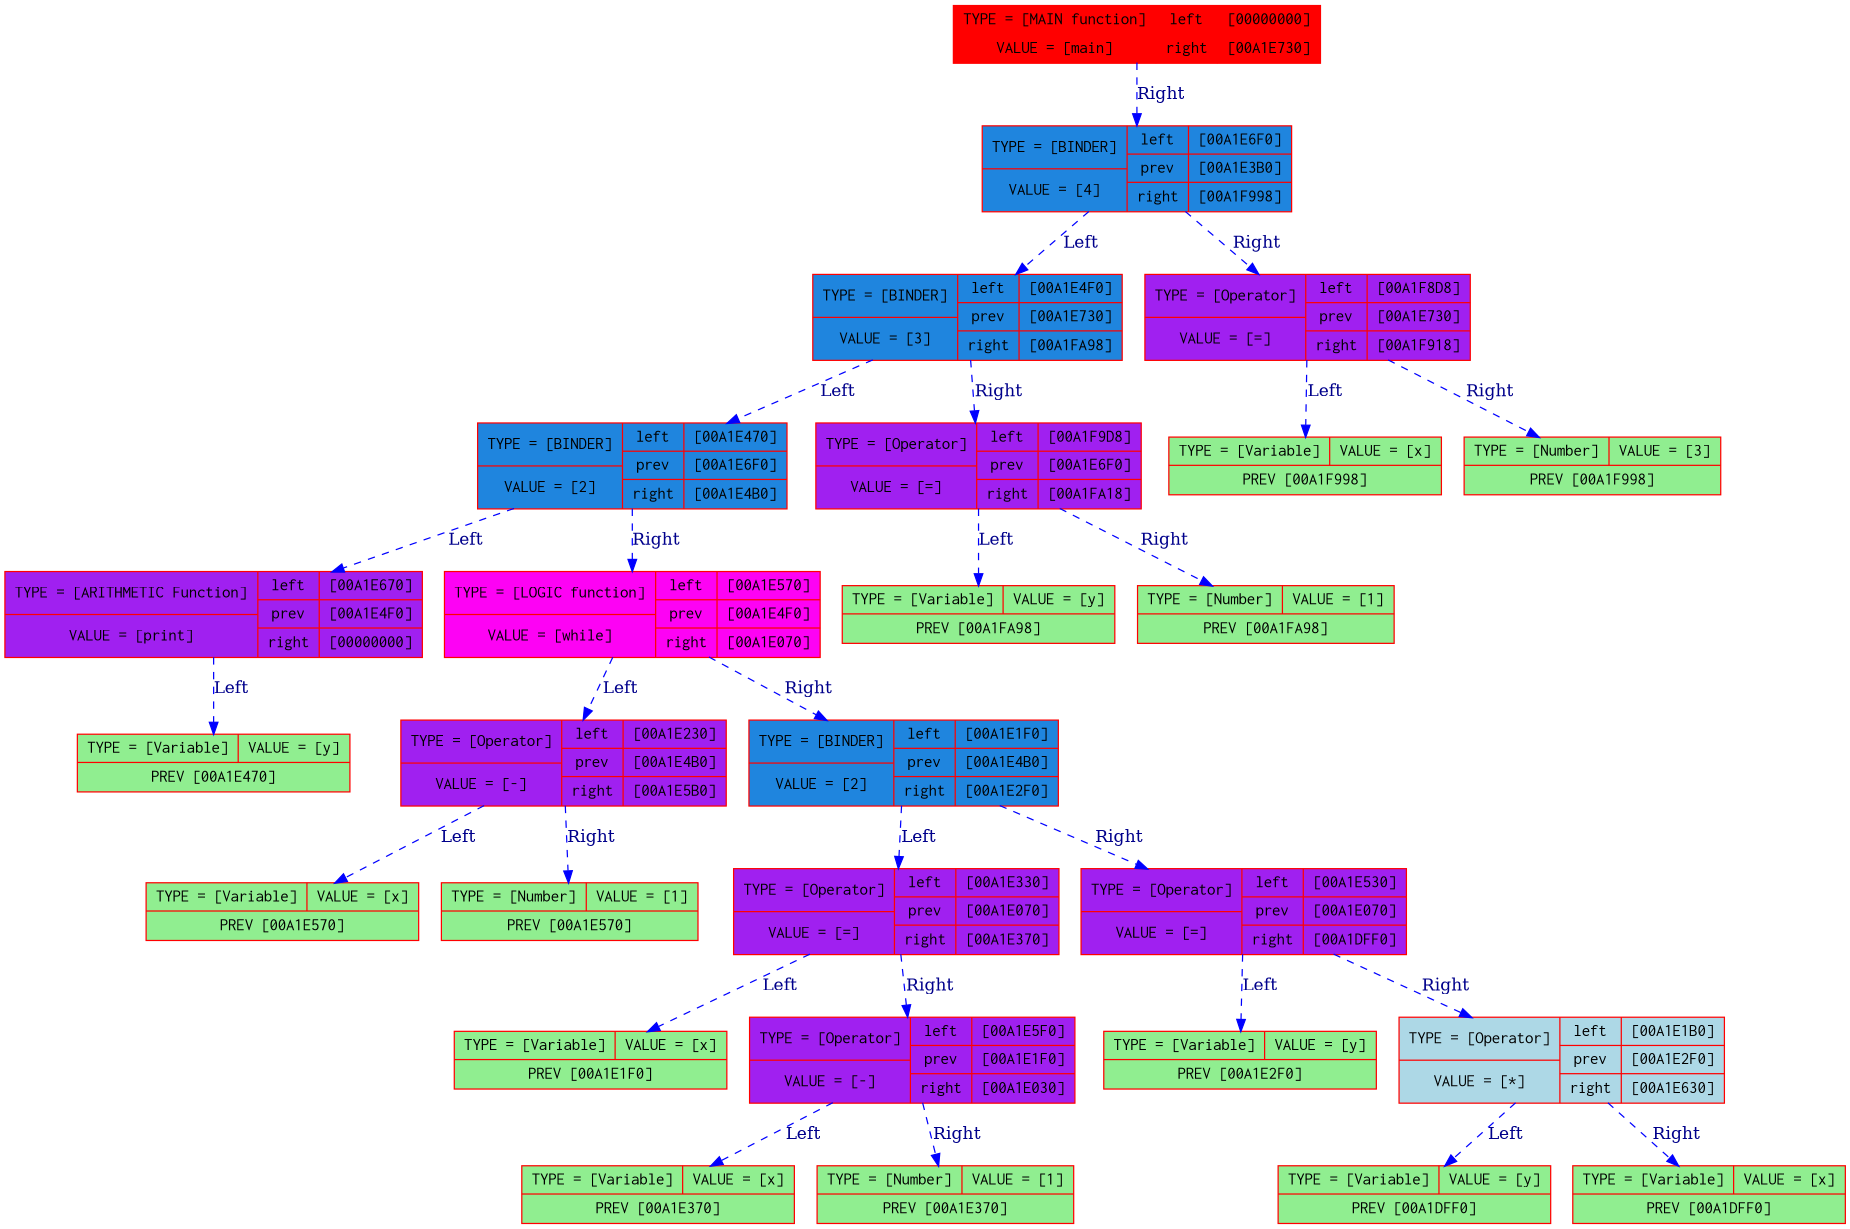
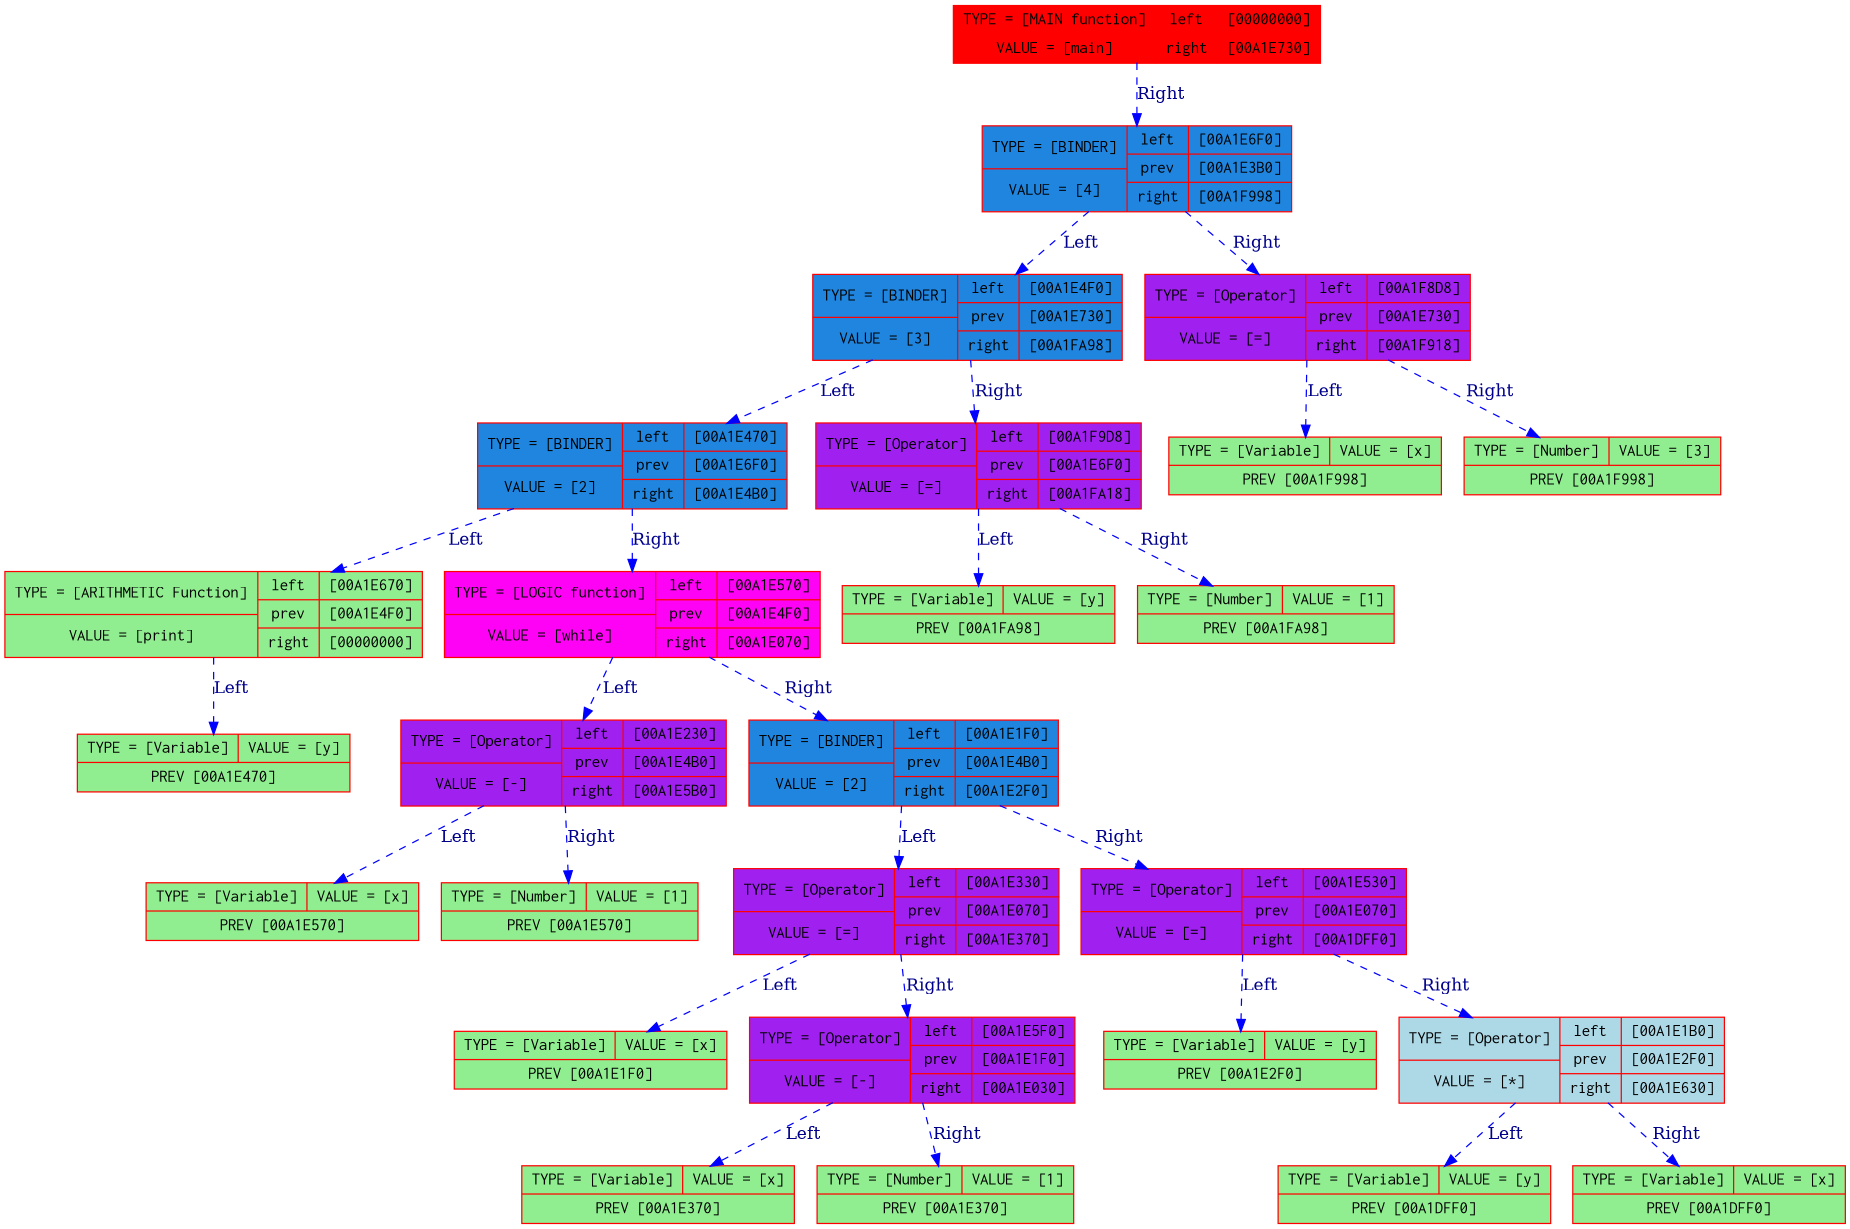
node "TYPE = [ARITHMETIC Function]": fillcolor purple -> lightgreen
